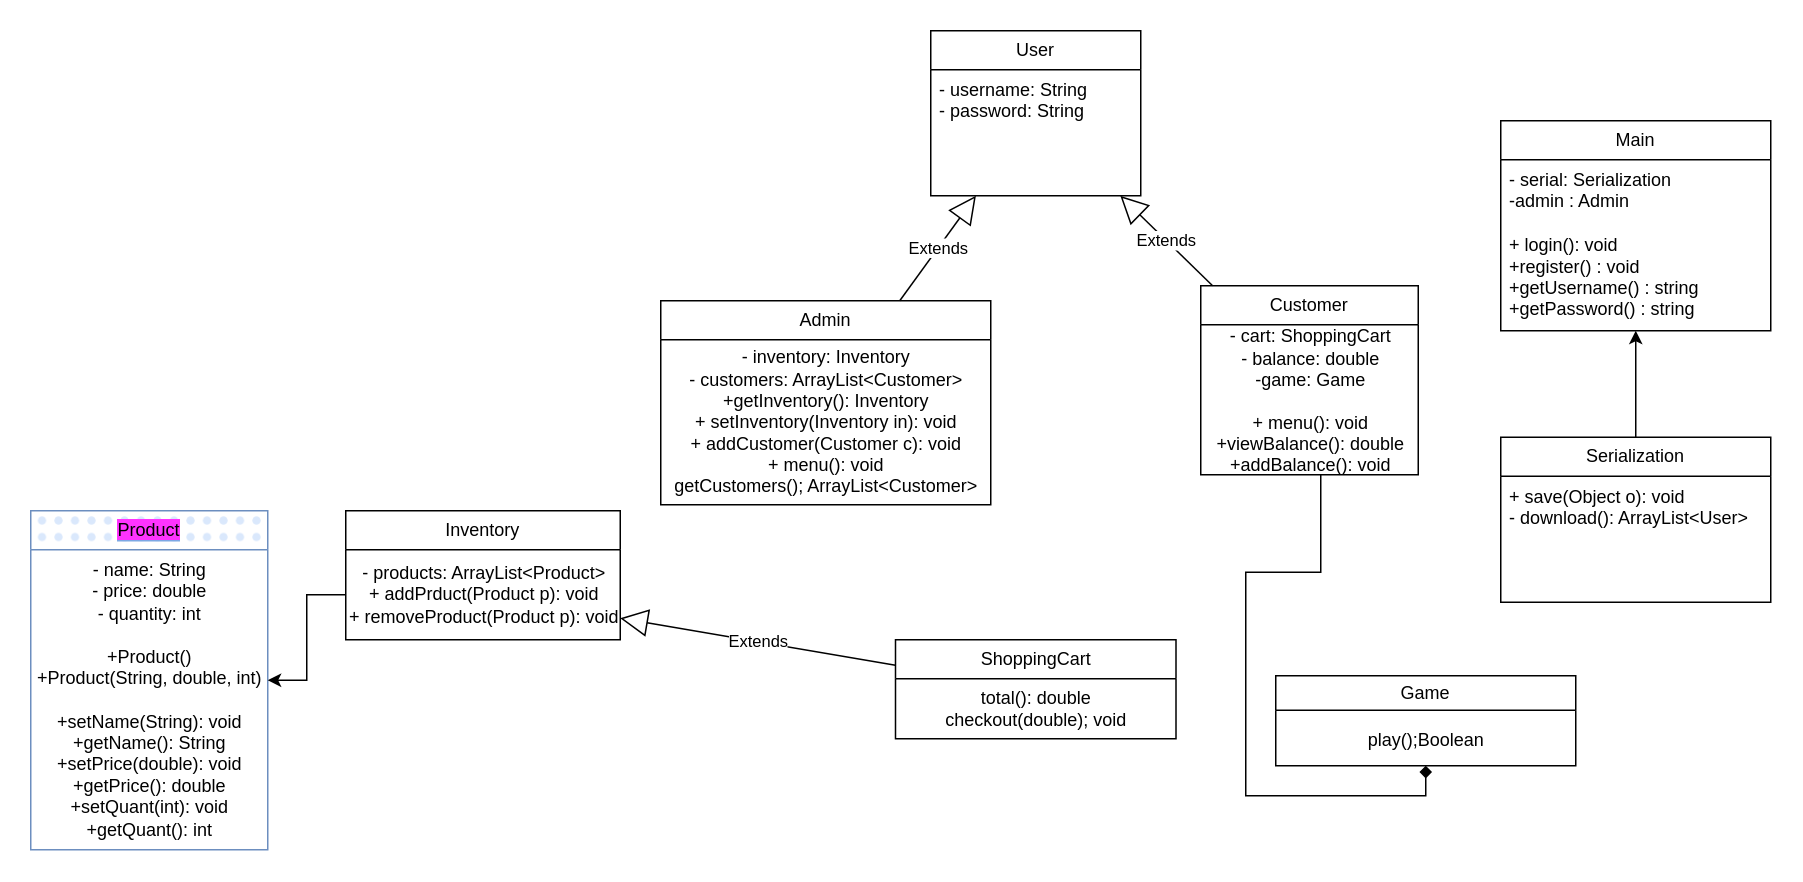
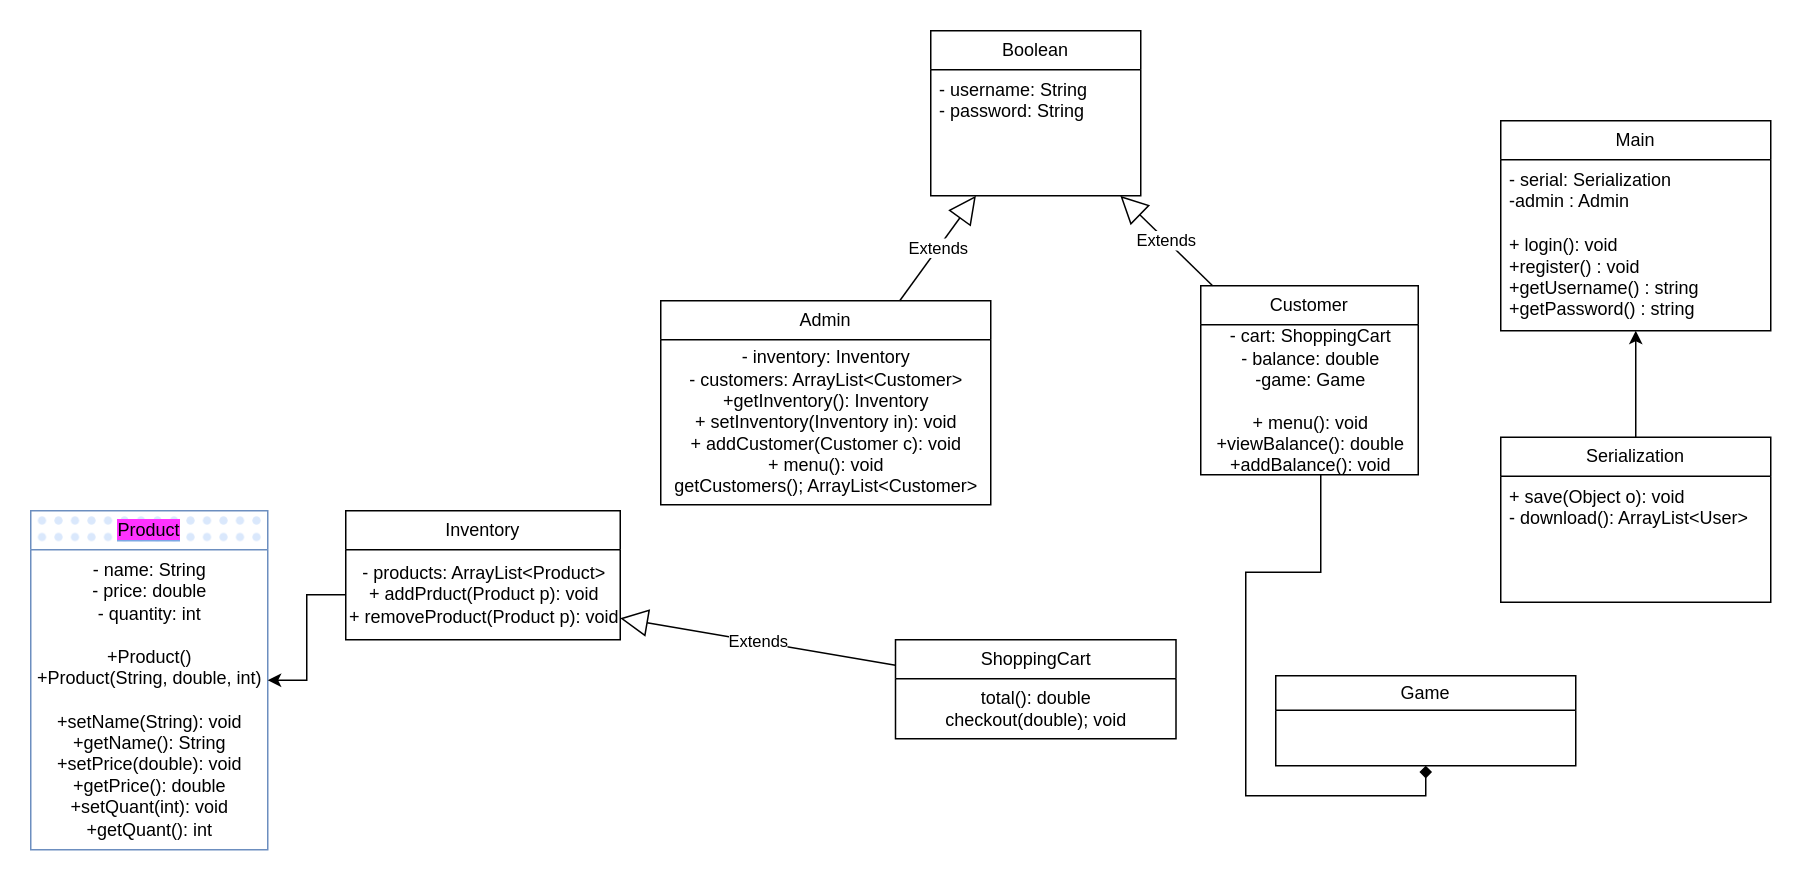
node "User": label "User" -> "Boolean"
node "play();Boolean": removed
